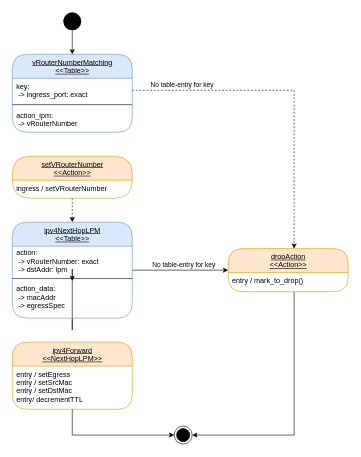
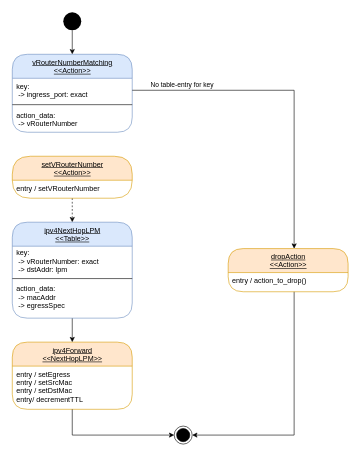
node "vRouterNumberMatching <<Table>>": label "vRouterNumberMatching <<Table>>" -> "vRouterNumberMatching <<Action>>"
edge "key: -> ingress_port: exact" -> "dropAction <<Action>>": style dashed -> solid
node "action_lpm: -> vRouterNumber": label "action_lpm: -> vRouterNumber" -> "action_data: -> vRouterNumber"
node "ingress / setVRouterNumber": label "ingress / setVRouterNumber" -> "entry / setVRouterNumber"
node "action: -> vRouterNumber: exact -> dstAddr: lpm": label "action: -> vRouterNumber: exact -> dstAddr: lpm" -> "key: -> vRouterNumber: exact -> dstAddr: lpm"
edge "ipv4NextHopLPM <<Table>>" -> "dropAction <<Action>>": removed, label "No table-entry for key"
edge "ipv4NextHopLPM <<Table>>" -> "action_data: -> macAddr -> egressSpec": now "ipv4NextHopLPM <<Table>>" -> "ipv4Forward <<NextHopLPM>>"
node "entry / mark_to_drop()": label "entry / mark_to_drop()" -> "entry / action_to_drop()"
